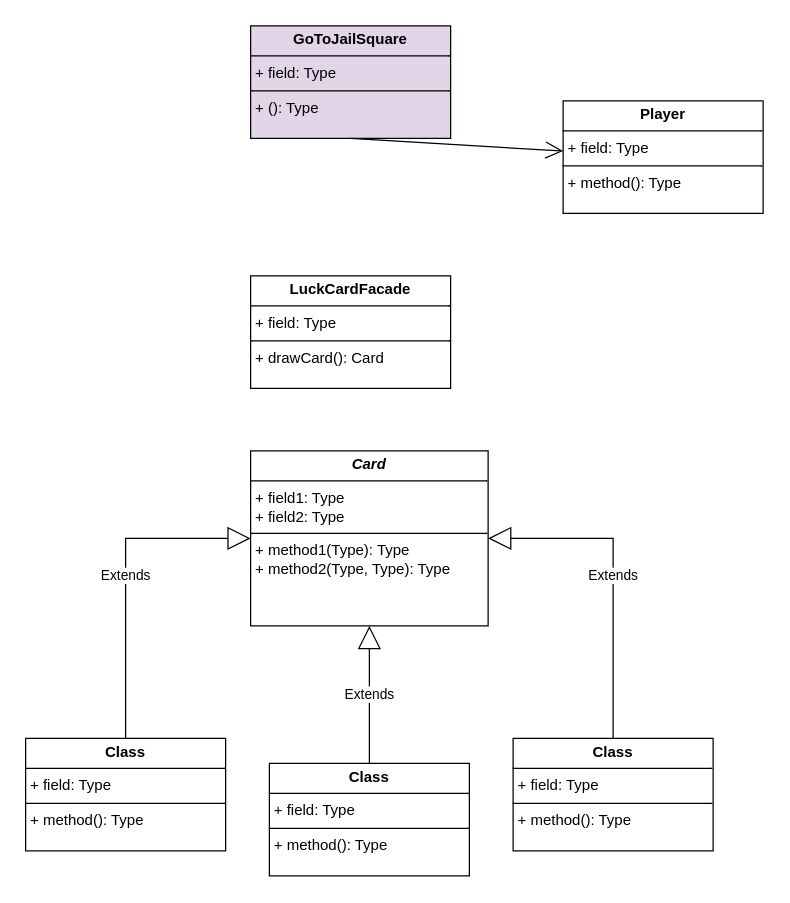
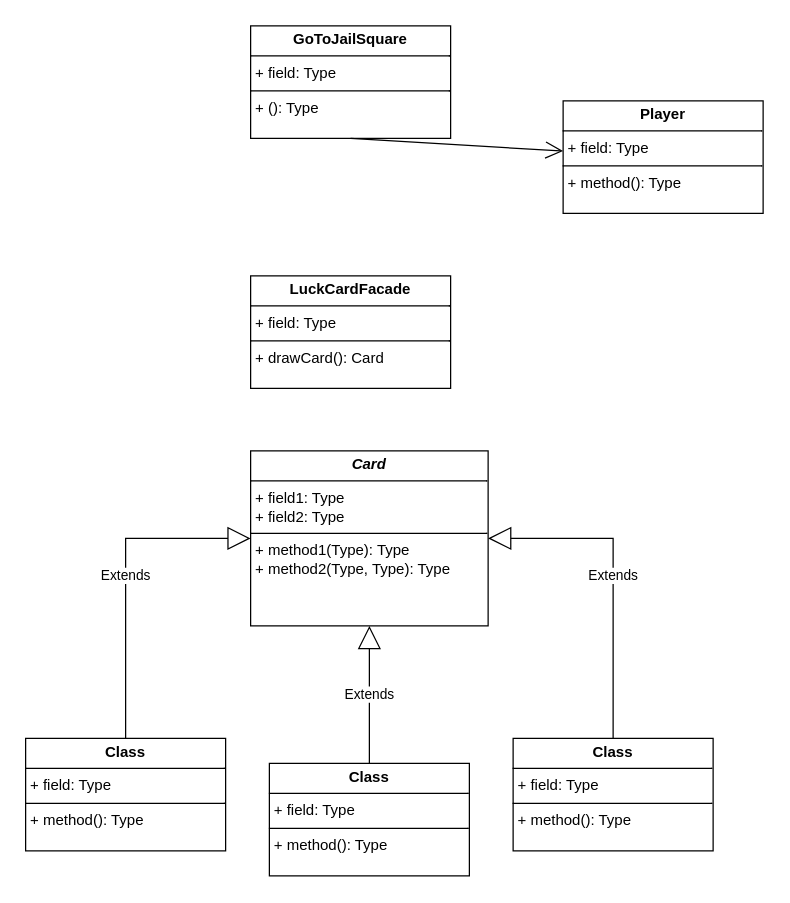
node "GoToJailSquare + field: Type + (): Type": fillcolor #e1d5e7 -> #ffffff
